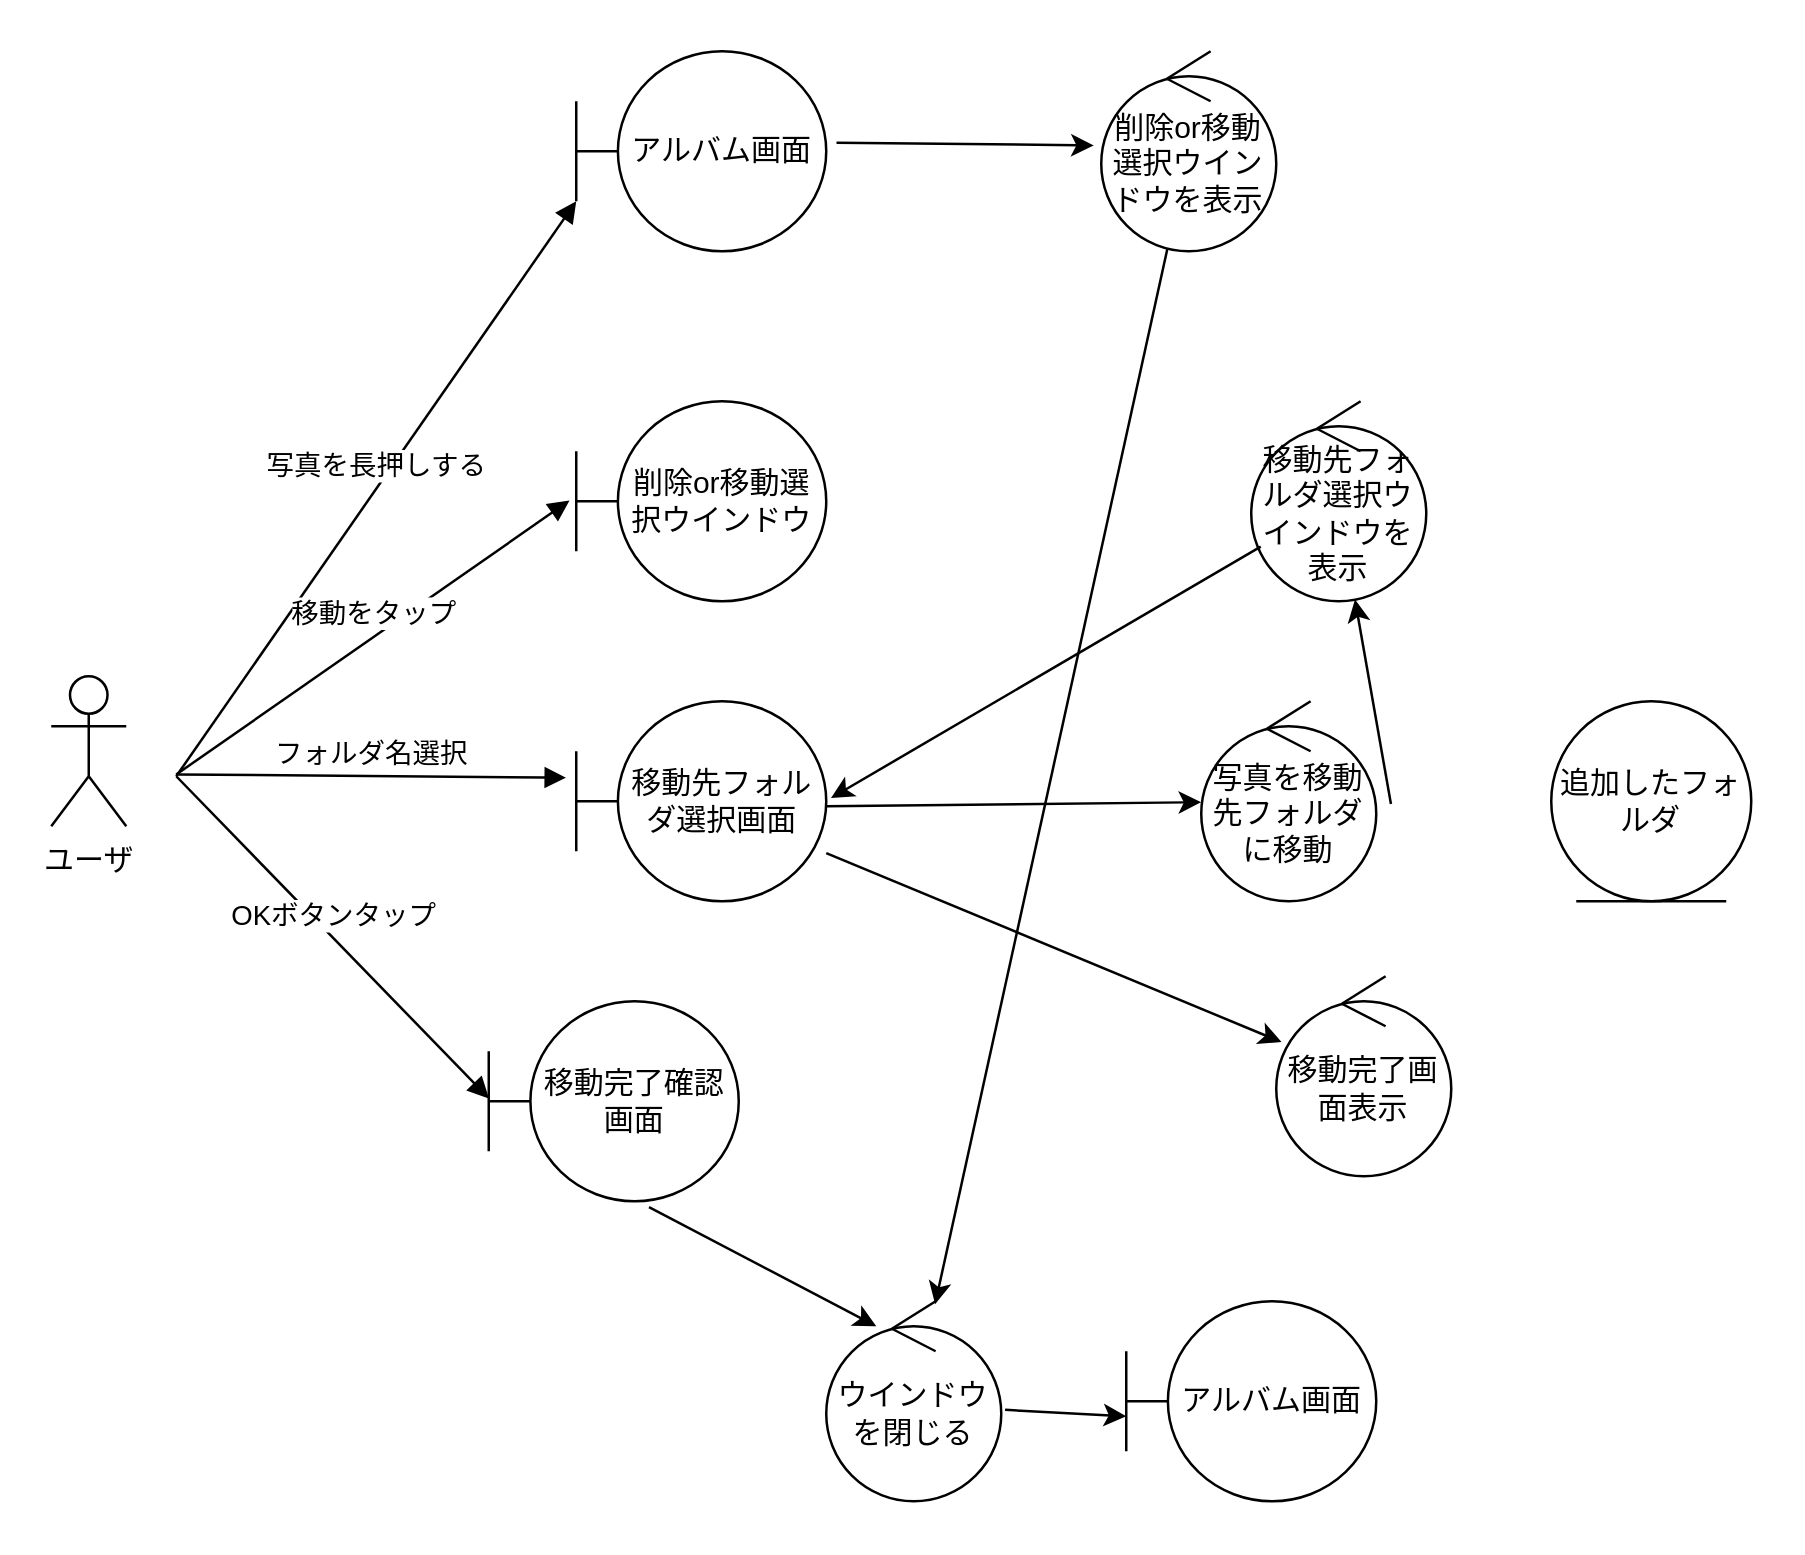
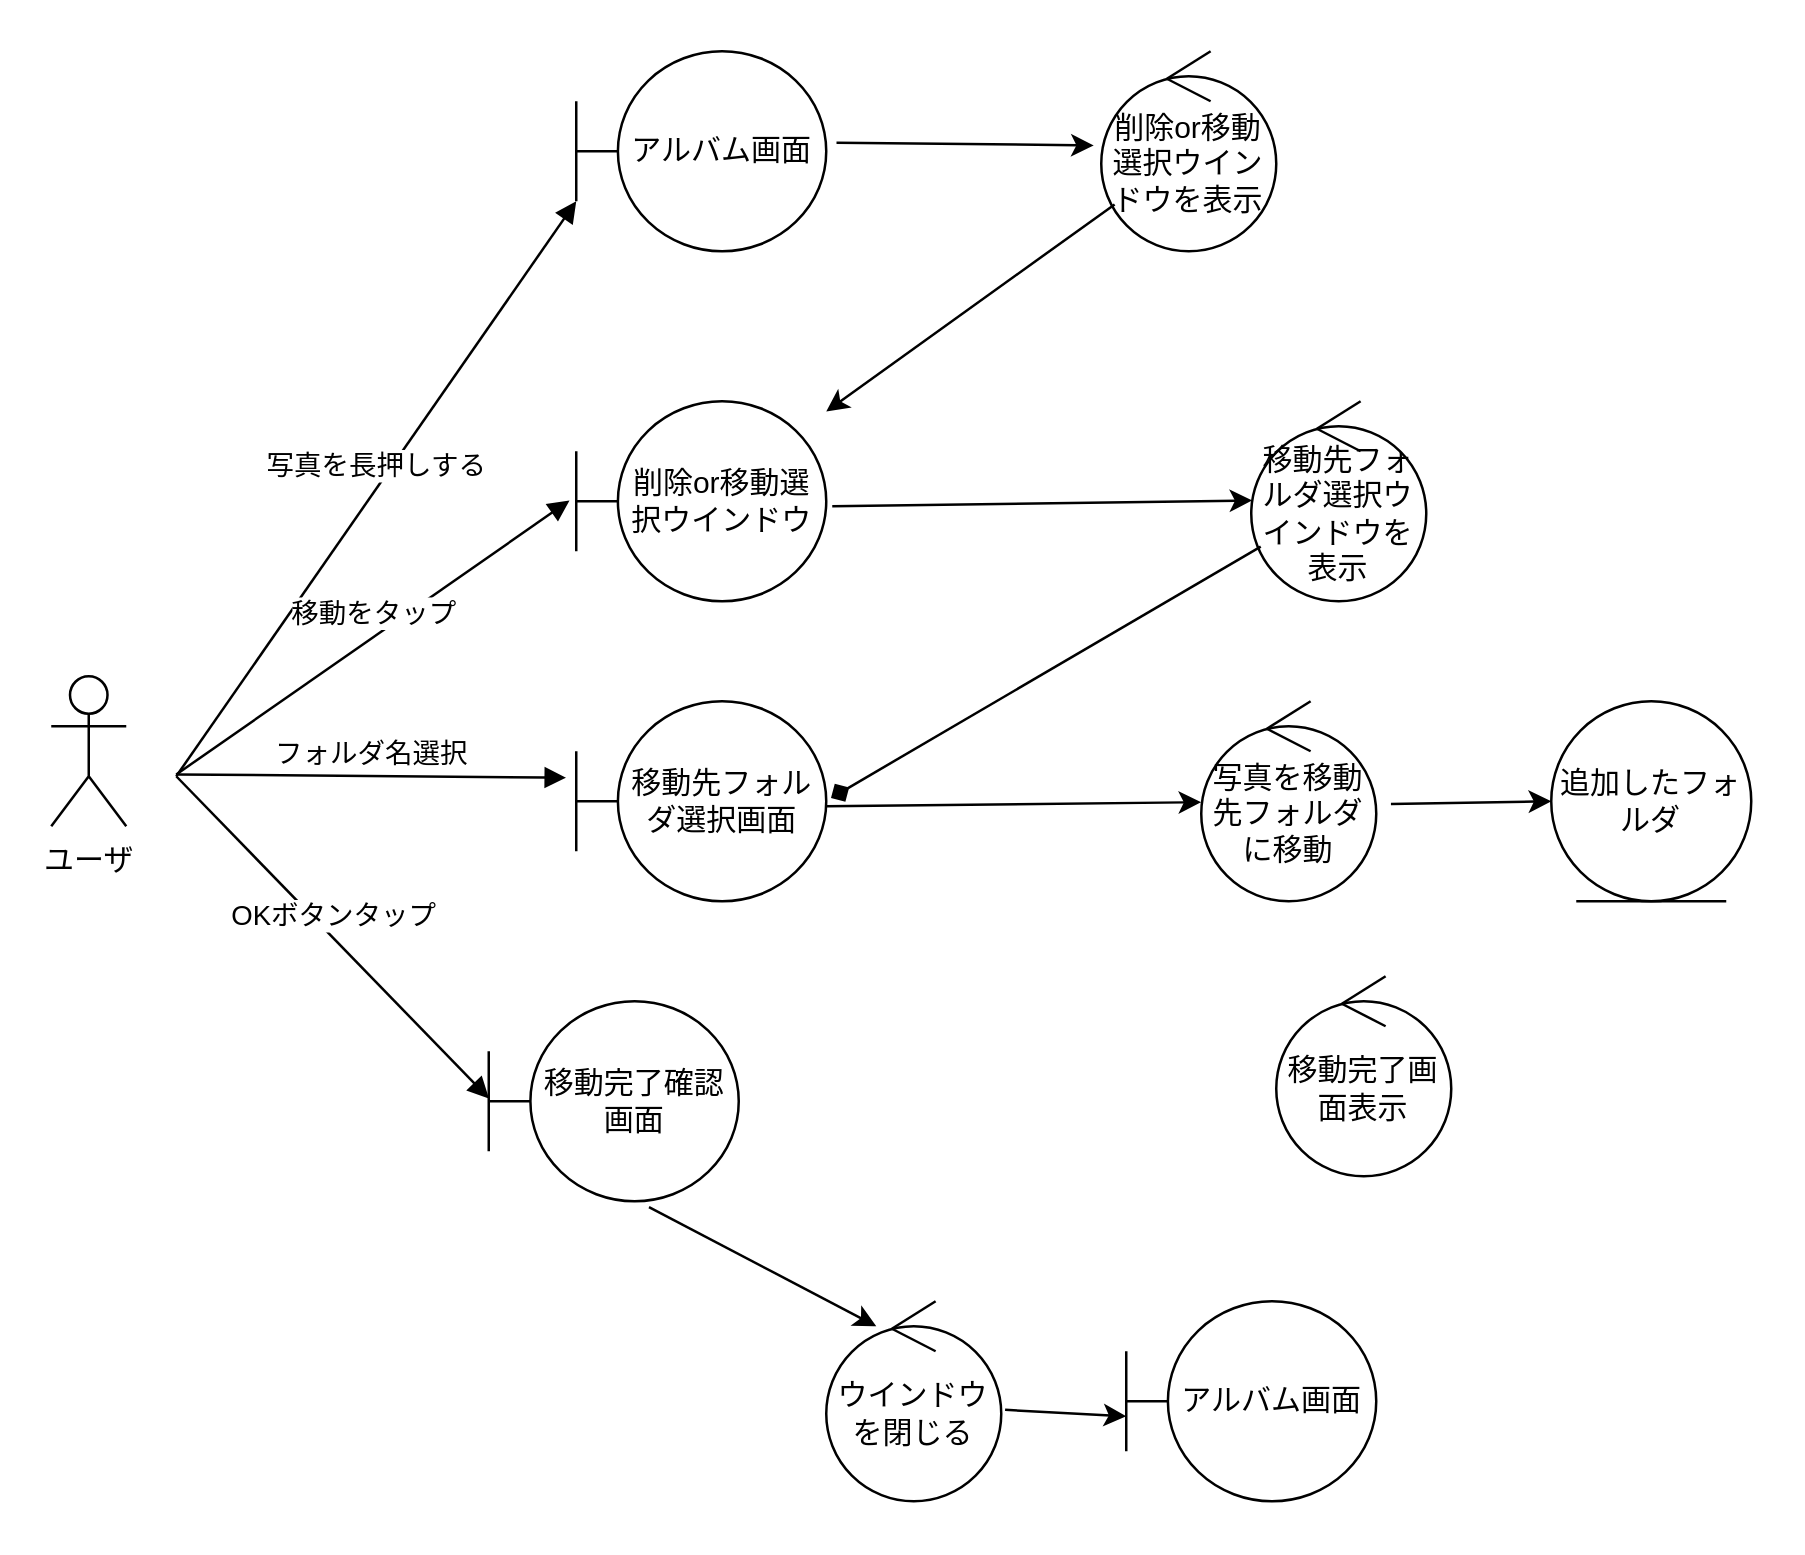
edge "削除or移動選択ウインドウ" -> "移動先フォルダ選択ウインドウを表示": added
edge "写真を移動先フォルダに移動" -> "移動先フォルダ選択ウインドウを表示": now "写真を移動先フォルダに移動" -> "追加したフォルダ"
edge "移動先フォルダ選択ウインドウを表示" -> "移動先フォルダ選択画面": arrowhead classic -> diamond
edge "移動先フォルダ選択画面" -> "移動完了画面表示": removed
edge "削除or移動選択ウインドウを表示" -> "ウインドウを閉じる": now "削除or移動選択ウインドウを表示" -> "削除or移動選択ウインドウ"
